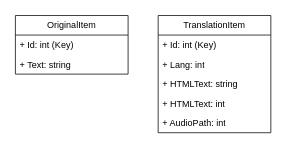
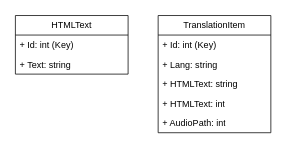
node "OriginalItem": label "OriginalItem" -> "HTMLText"
node "+ Lang: int": label "+ Lang: int" -> "+ Lang: string"
